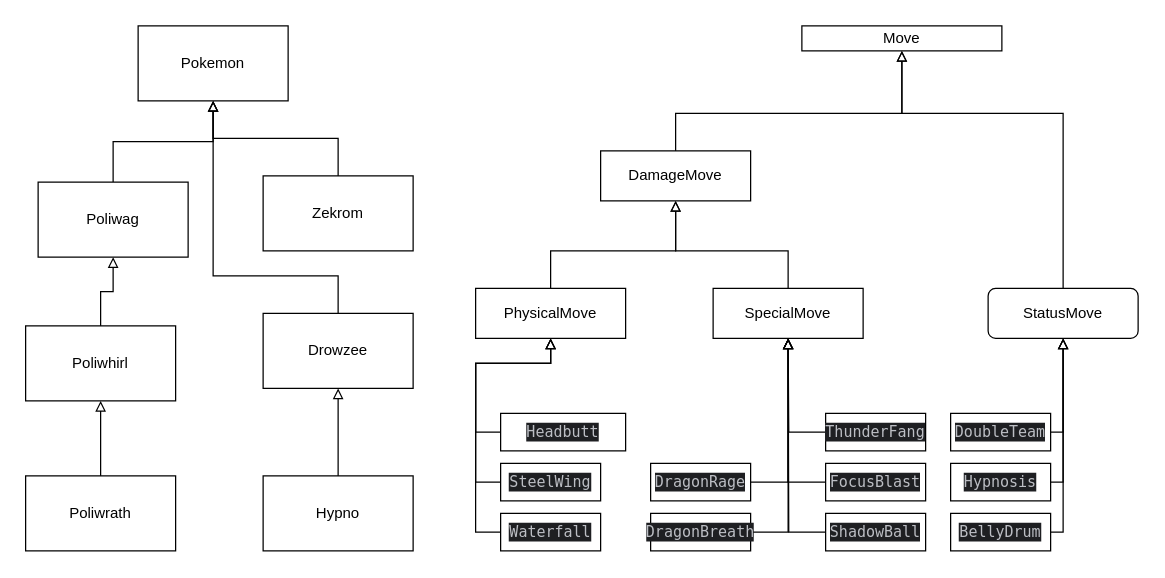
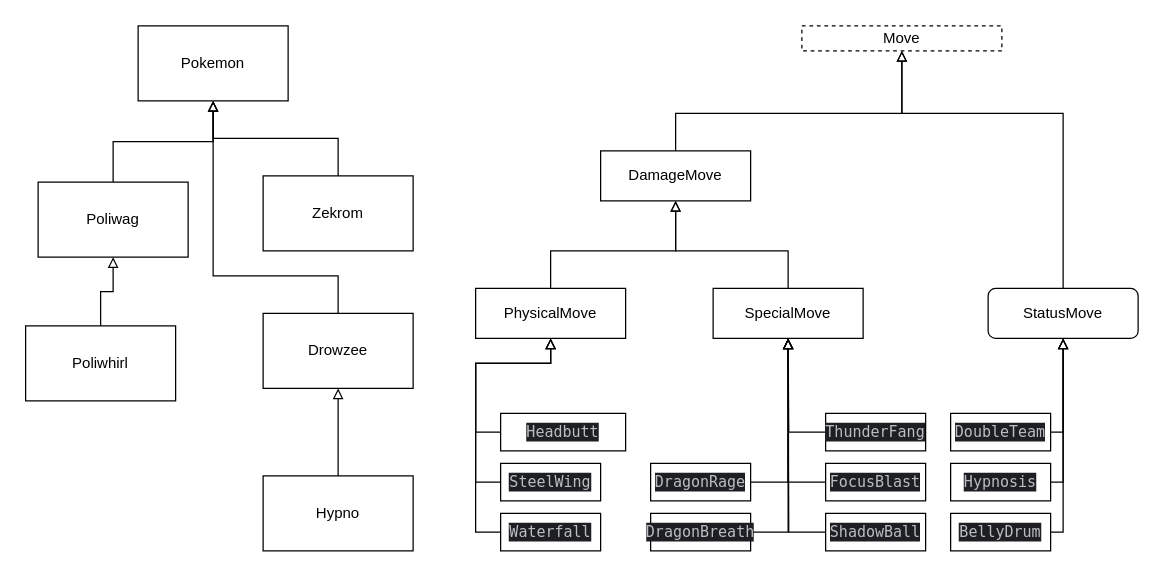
node "Move": style solid -> dashed
edge "Poliwrath" -> "Poliwhirl": removed
node "Poliwrath": removed
